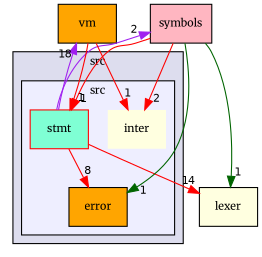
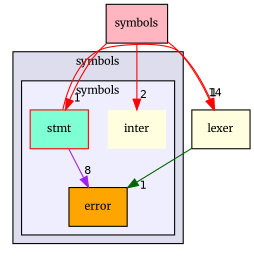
node "vm": removed
edge "stmt" -> "symbols": removed
cluster "src": label "src" -> "symbols"
edge "symbols" -> "lexer": color darkgreen -> red
edge "symbols" -> "error": now "lexer" -> "error"
edge "stmt" -> "error": color red -> purple
